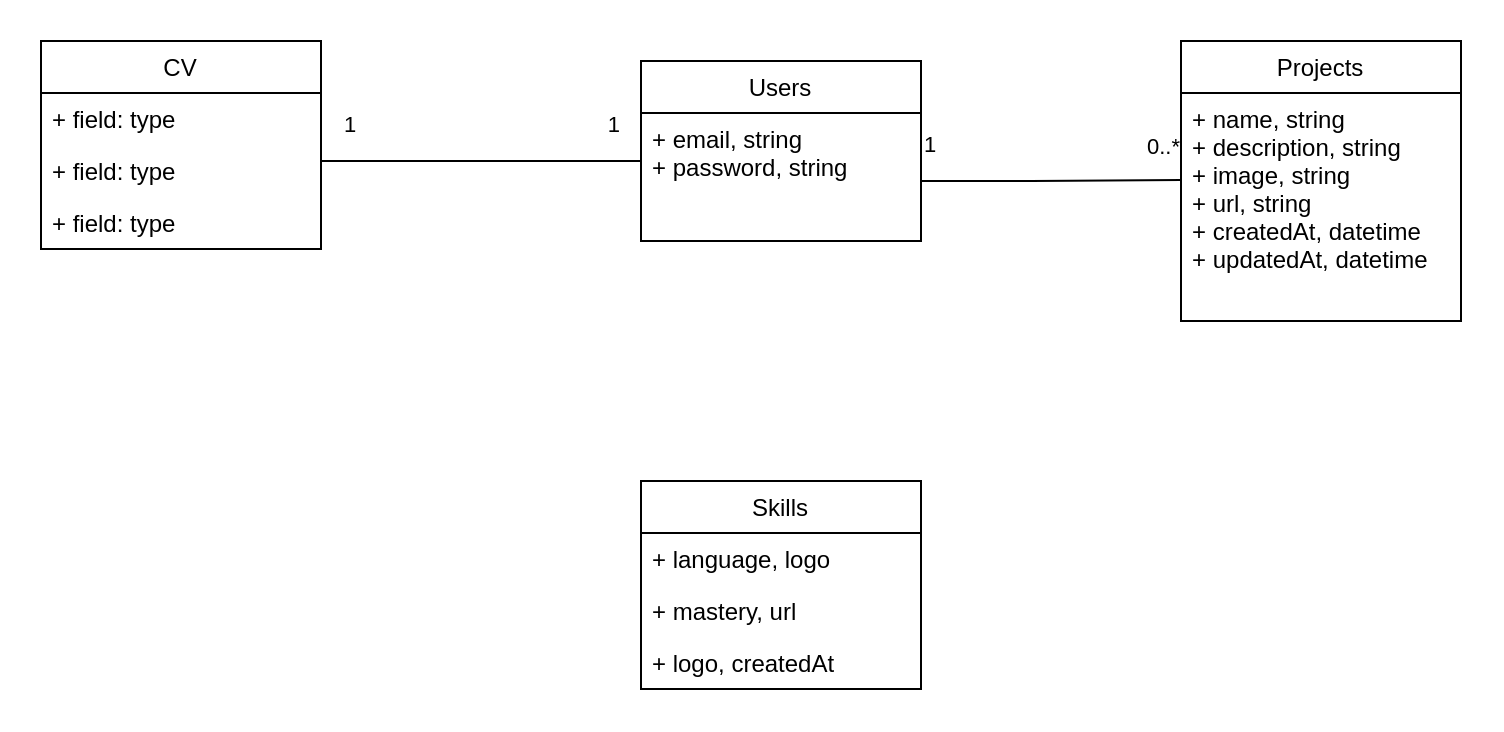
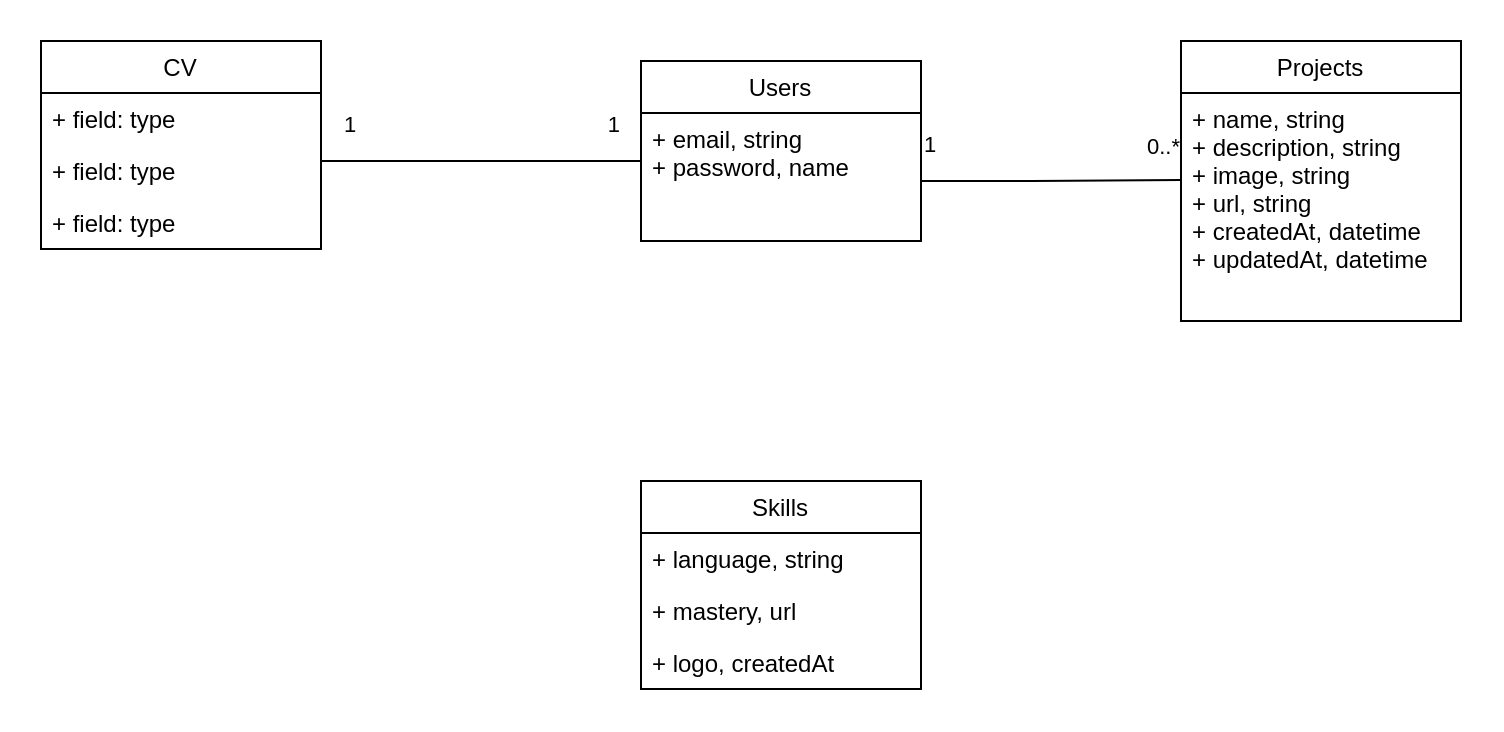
node "+ email, string + password, string": label "+ email, string + password, string" -> "+ email, string + password, name"
node "+ language, logo": label "+ language, logo" -> "+ language, string"
